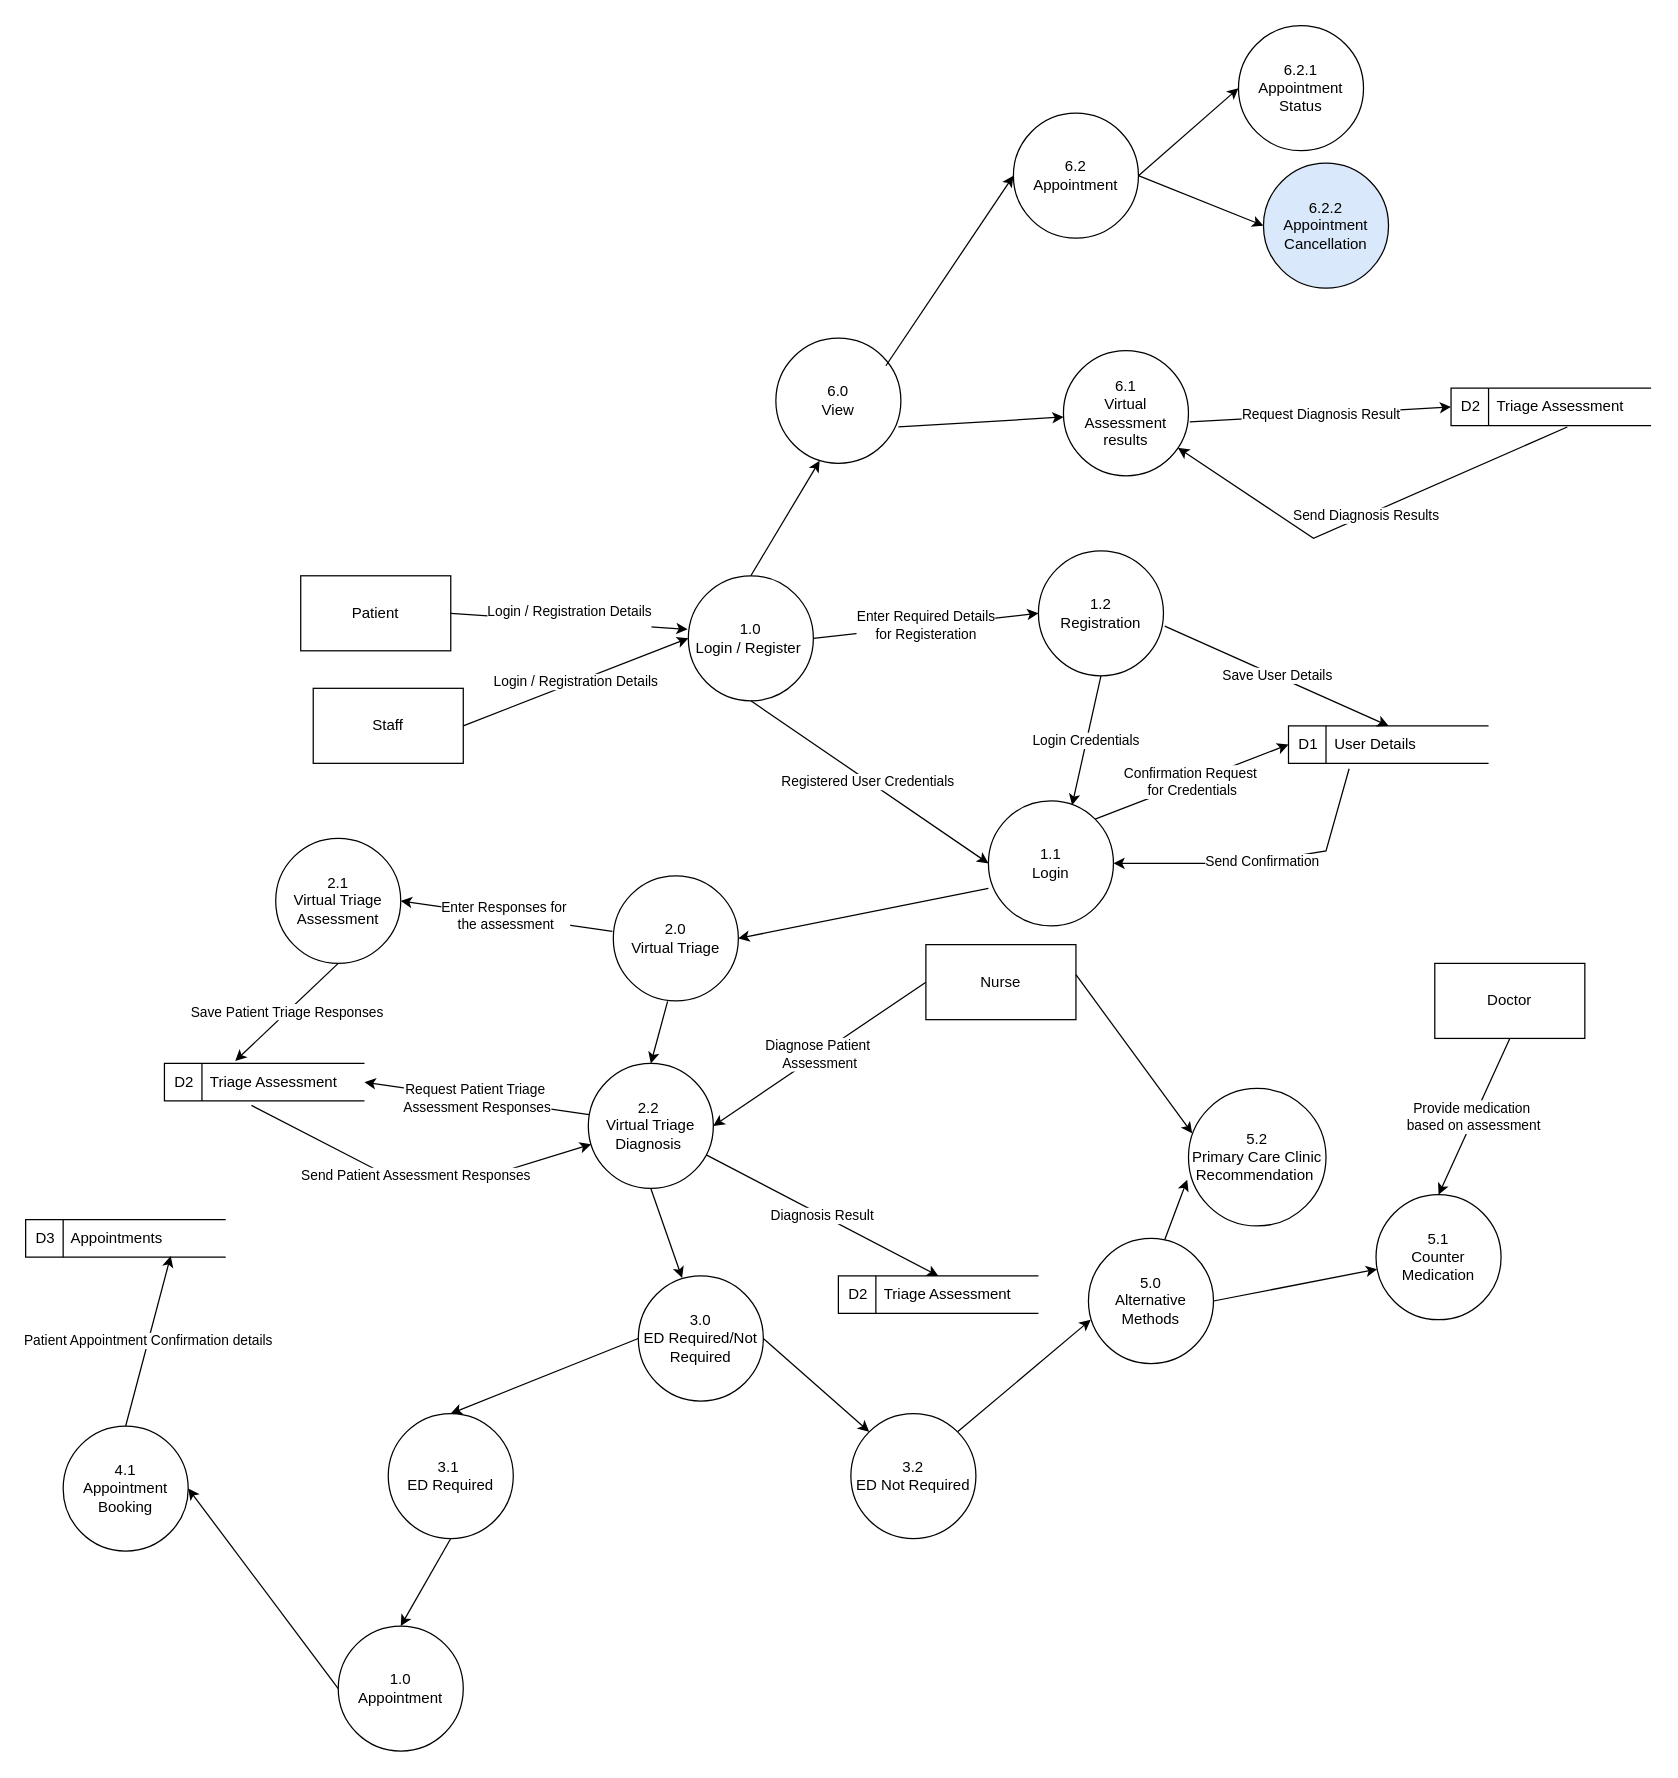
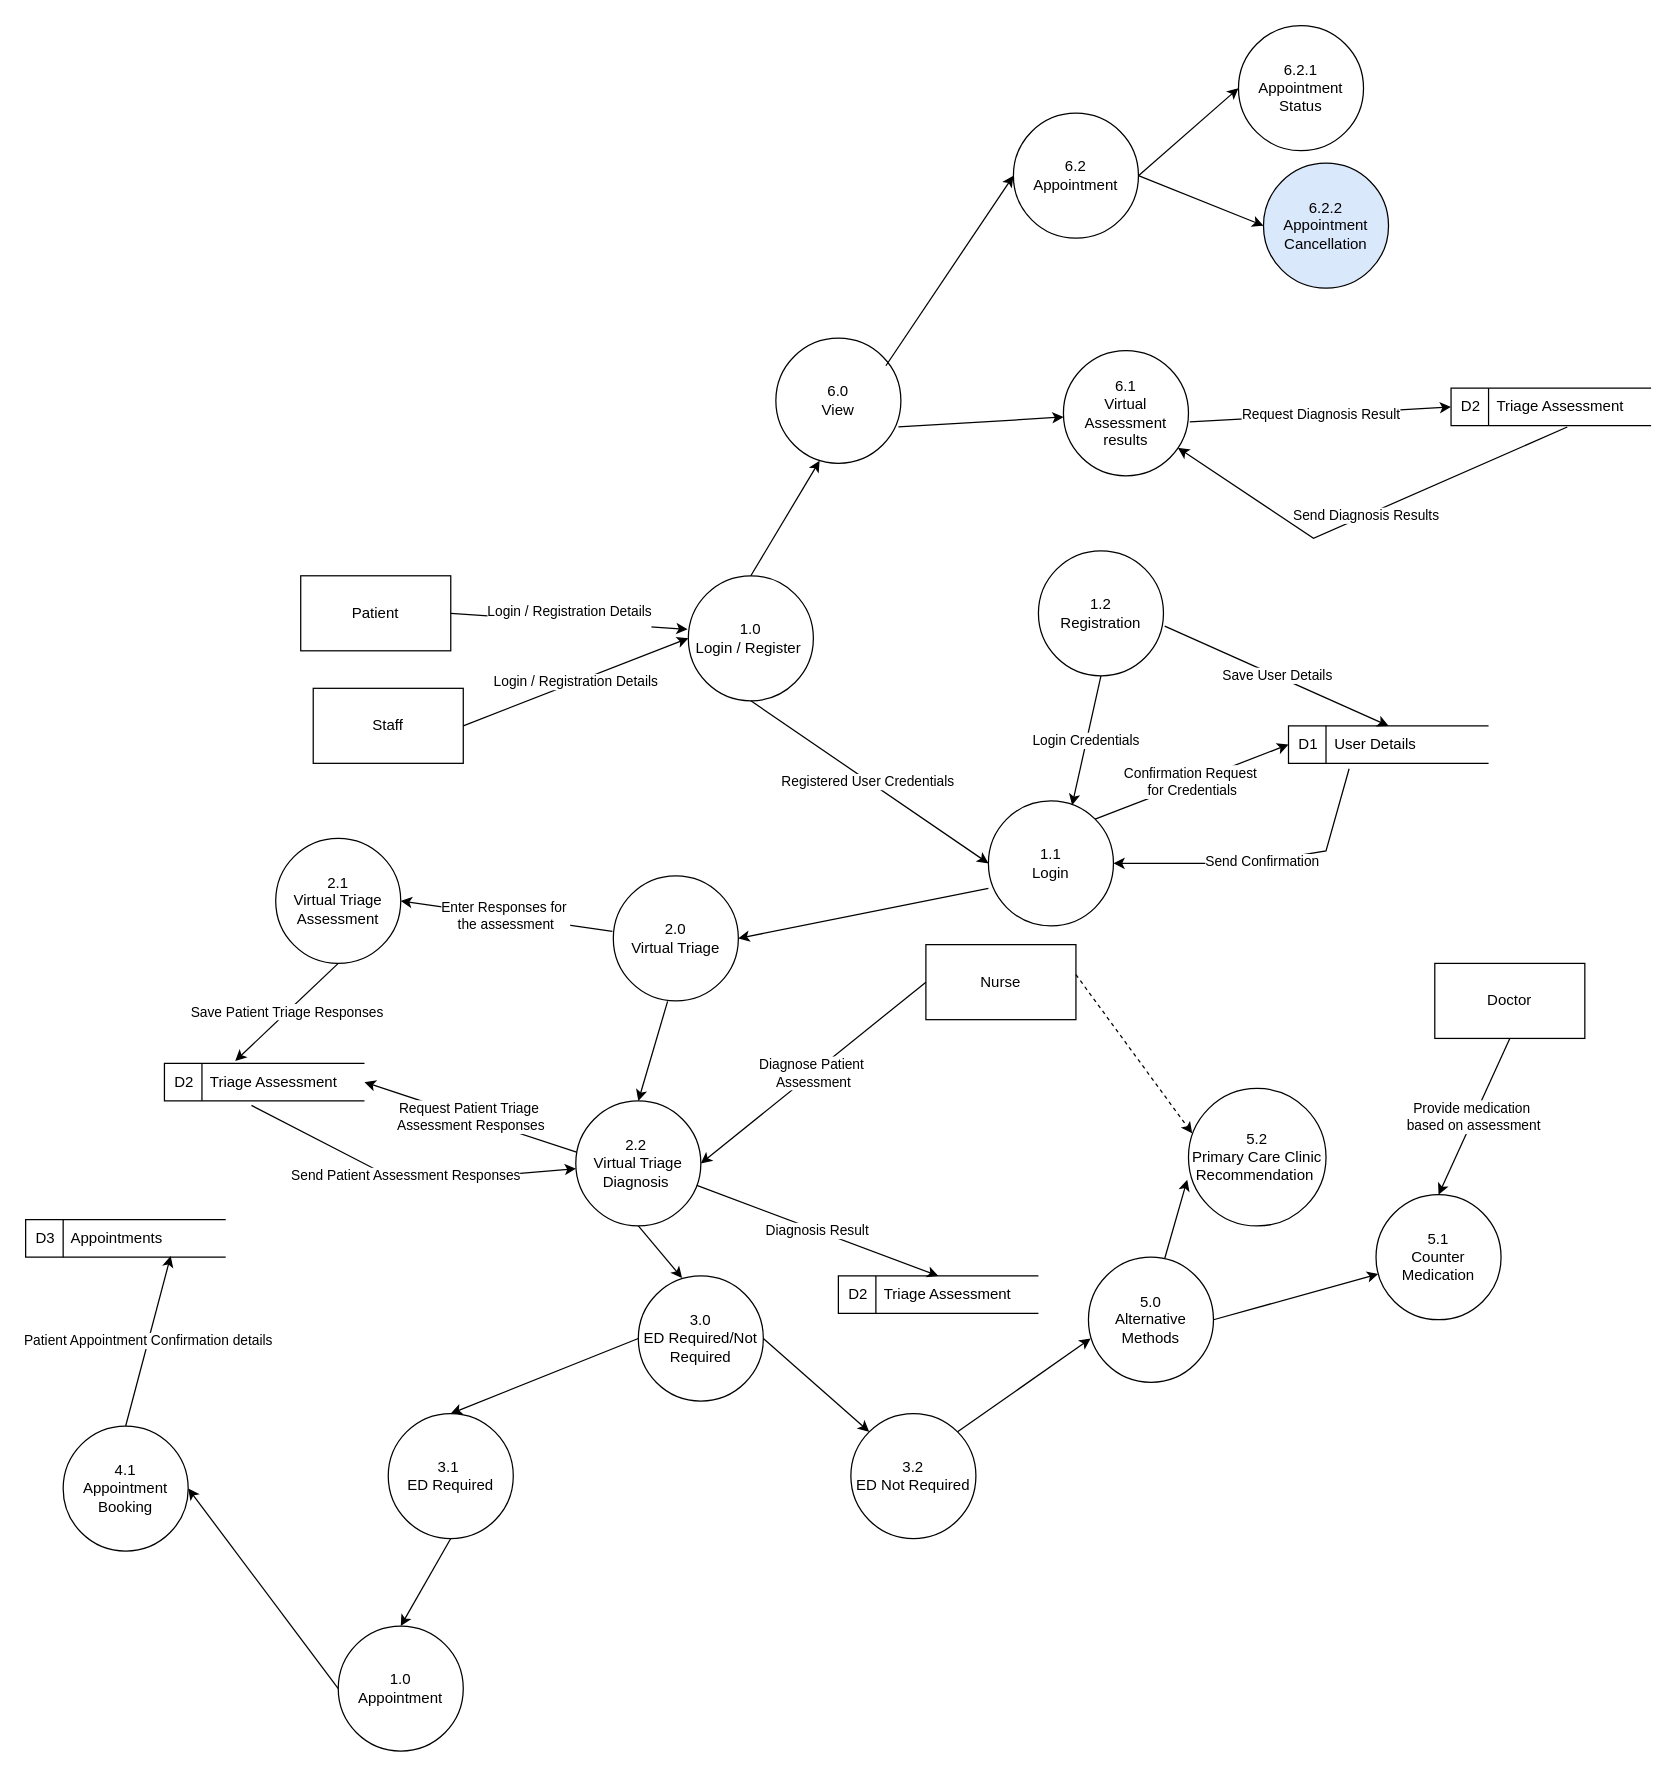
edge "1.0 Login / Register" -> "1.2 Registration": removed, label "Enter Required Details for Registeration"
edge "Nurse" -> "5.2 Primary Care Clinic Recommendation": style solid -> dashed
node "2.2 Virtual Triage Diagnosis": moved (651, 1126) -> (638, 1163)
node "5.0 Alternative Methods": moved (1151, 1301) -> (1151, 1319)
